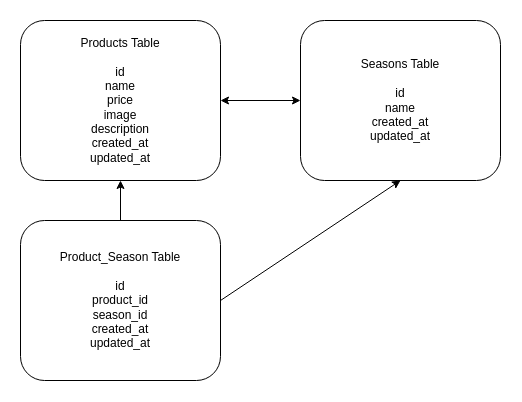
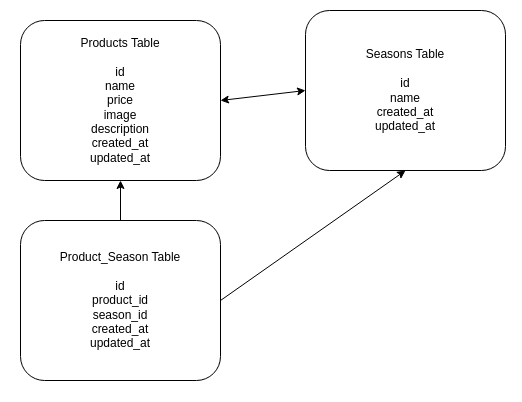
node "Seasons Table id name created_at updated_at": moved (401, 101) -> (406, 91)
